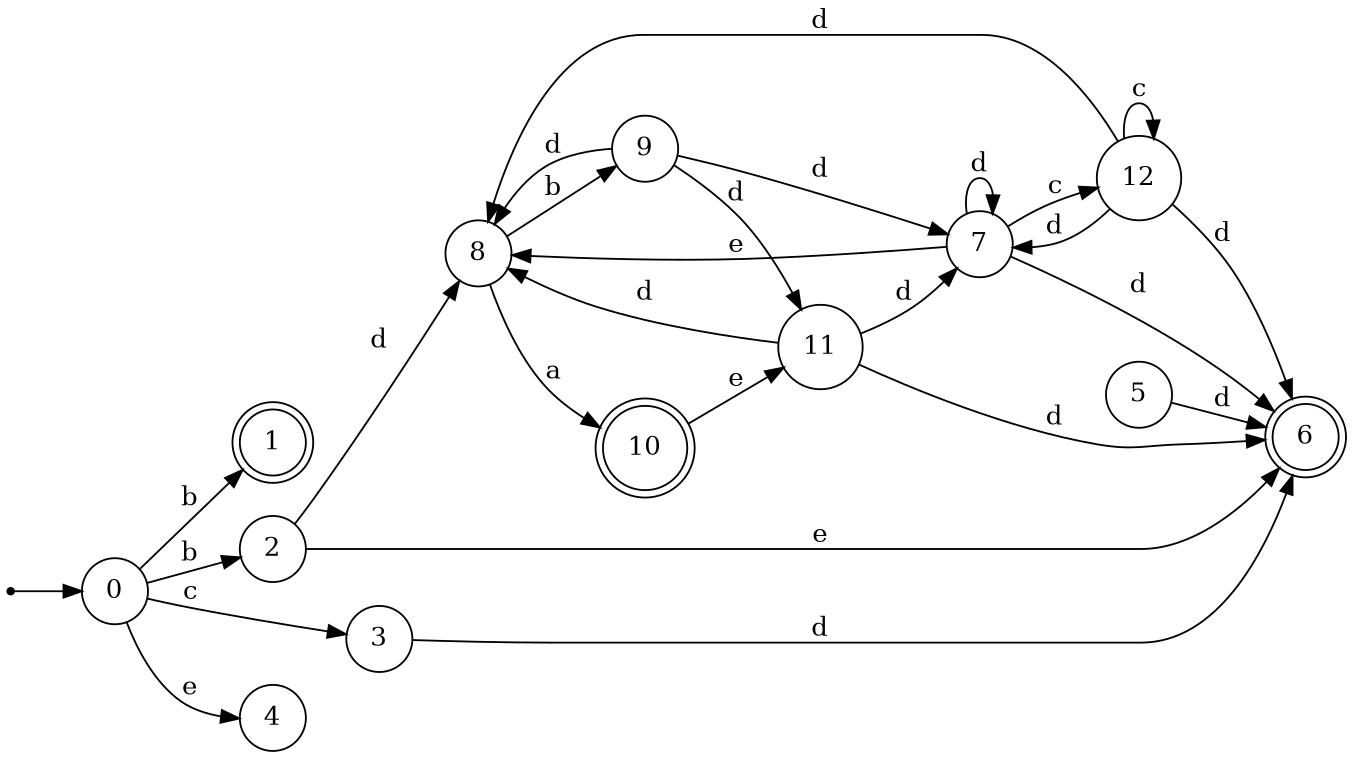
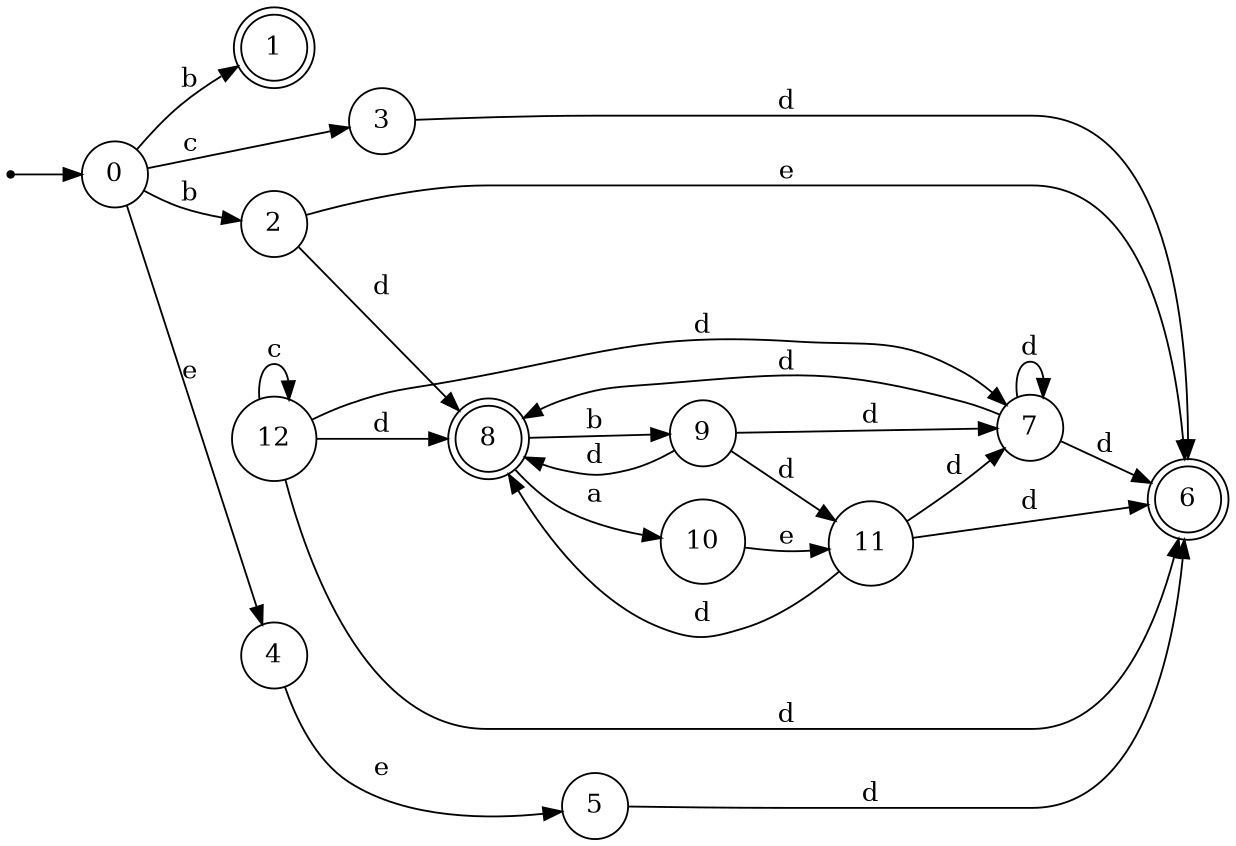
edge "7" -> "12": removed, label "c"
edge "7" -> "8": label "e" -> "d"
node "8": shape circle -> doublecircle
node "10": shape doublecircle -> circle
edge "4" -> "5": added, label "e"
